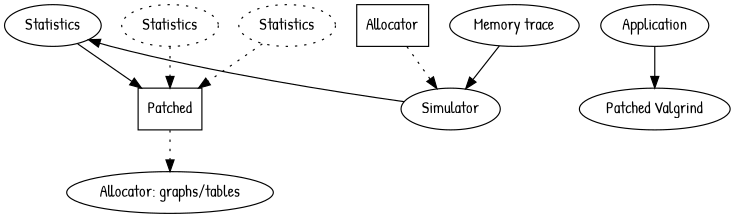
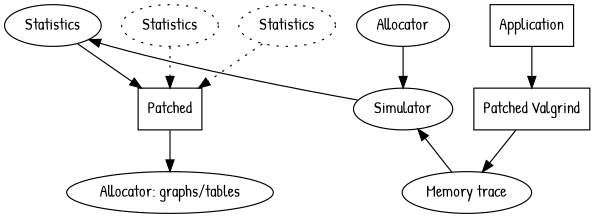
node "Allocator": shape box -> ellipse
node "Application": shape ellipse -> box
edge "Allocator" -> "Simulator": style dotted -> solid
node "Patched Valgrind": shape ellipse -> box
edge "Patched" -> "Allocator: graphs/tables": style dotted -> solid
edge "Patched Valgrind" -> "Memory trace": added
